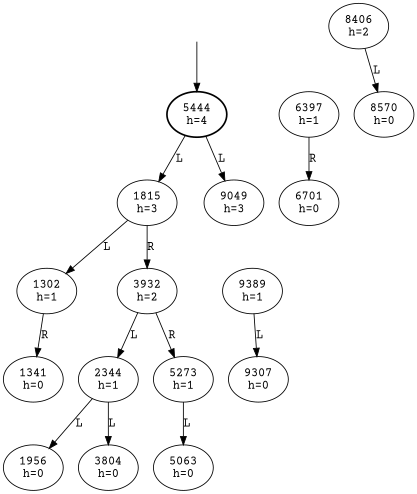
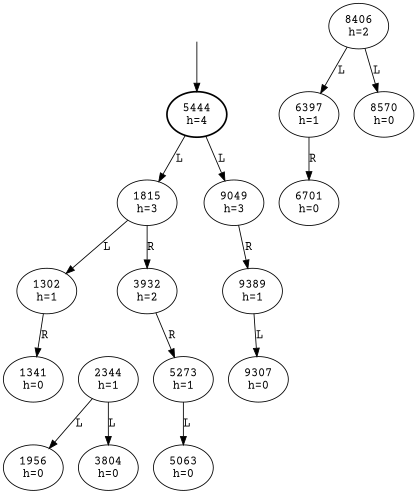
edge "8406 h=2" -> "6397 h=1": added, label "L"
edge "9049 h=3" -> "9389 h=1": added, label "R"
edge "3932 h=2" -> "2344 h=1": removed, label "L"
